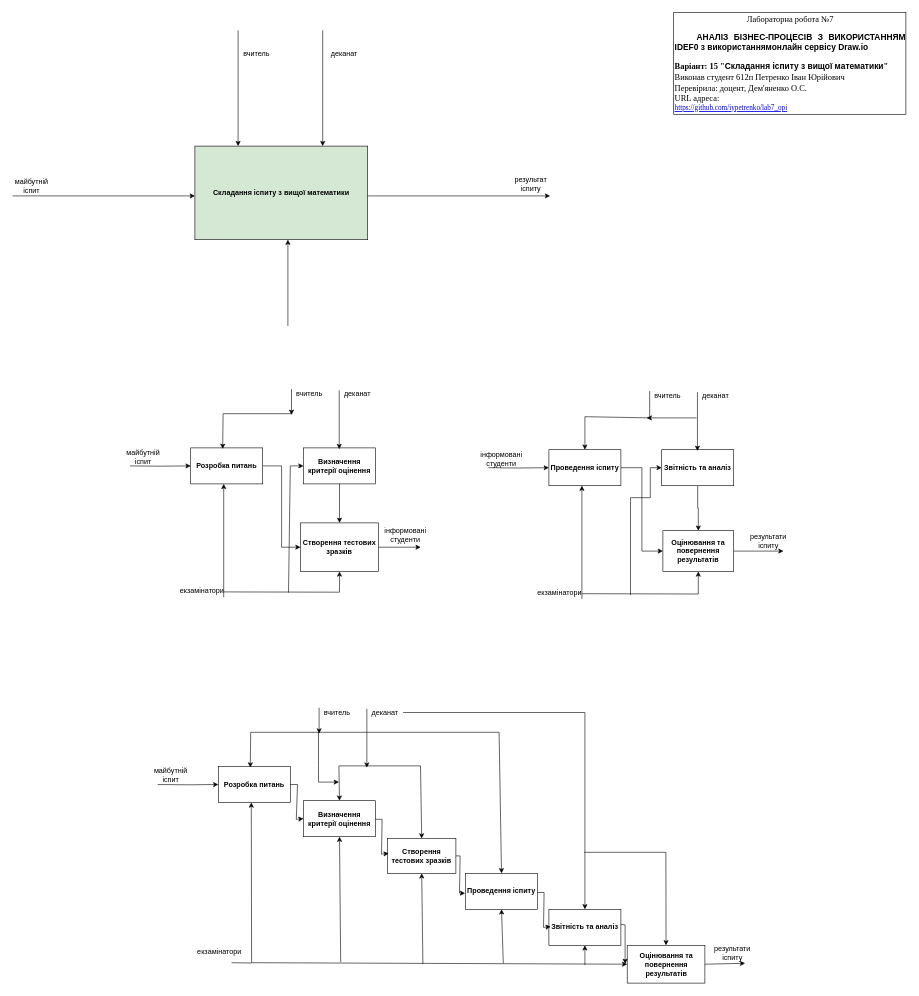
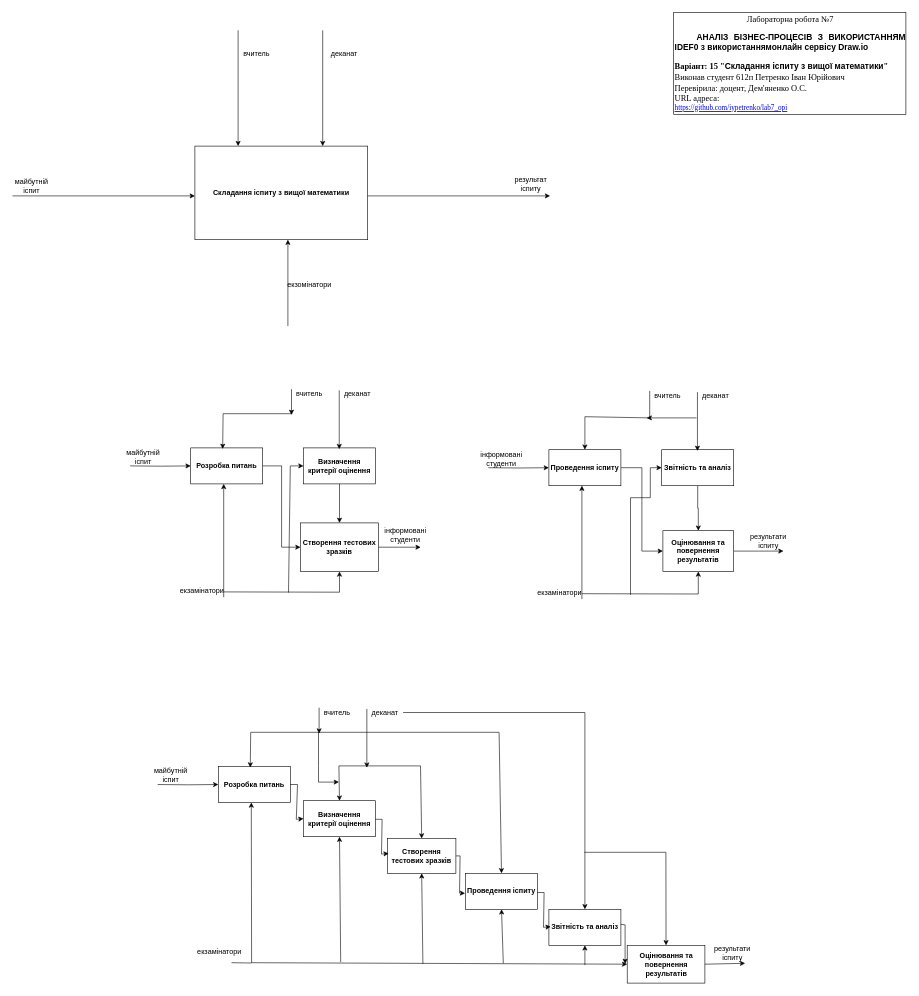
node "Складання іспиту з вищої математики": fillcolor #d5e8d4 -> #ffffff
node "екзомінатори": added
